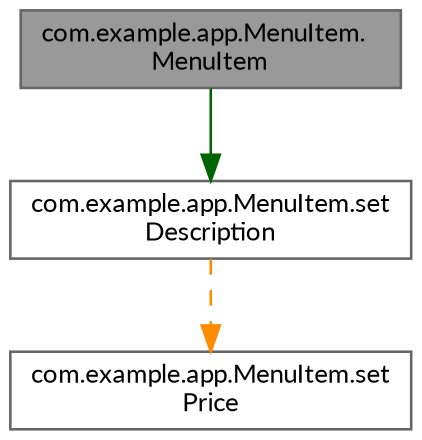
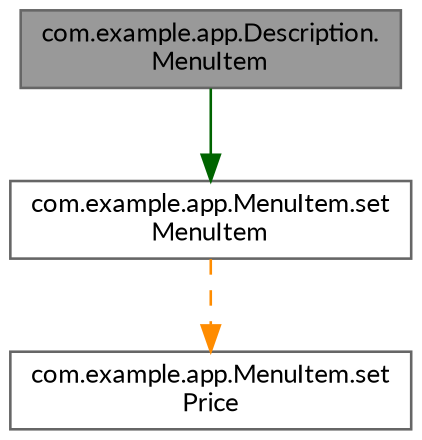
node "com.example.app.MenuItem. MenuItem": label "com.example.app.MenuItem. MenuItem" -> "com.example.app.Description. MenuItem"
node "com.example.app.MenuItem.set Description": label "com.example.app.MenuItem.set Description" -> "com.example.app.MenuItem.set MenuItem"
